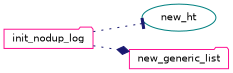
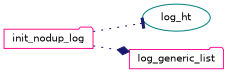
node "new_ht": label "new_ht" -> "log_ht"
node "new_generic_list": label "new_generic_list" -> "log_generic_list"
